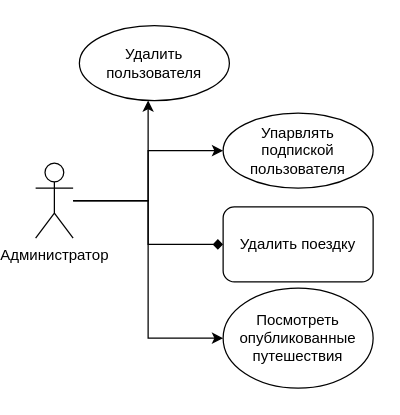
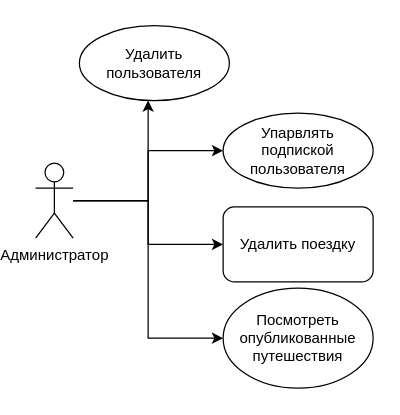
edge "Администратор" -> "Удалить поездку": arrowhead diamond -> classic
